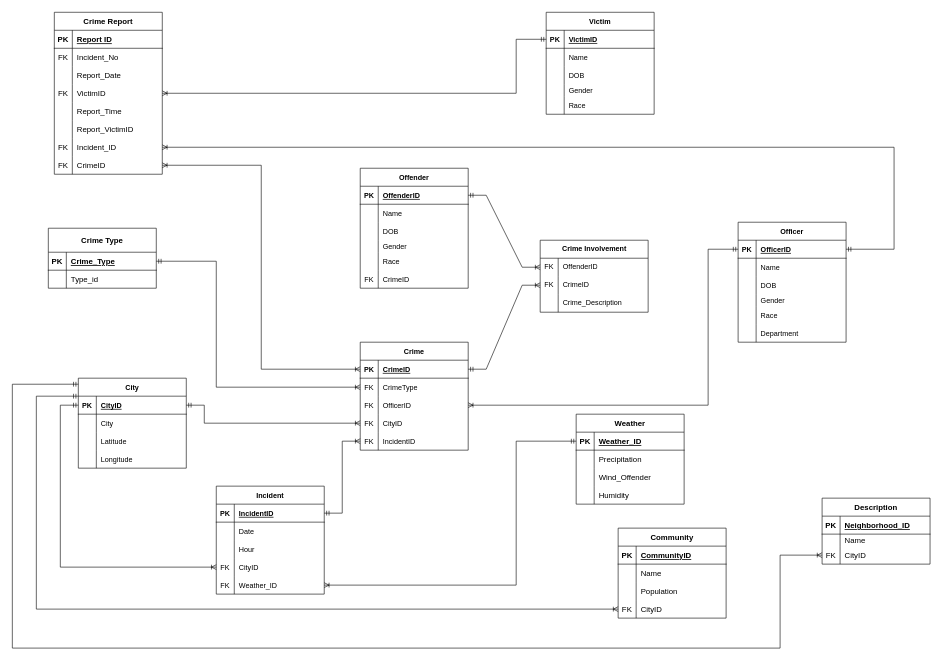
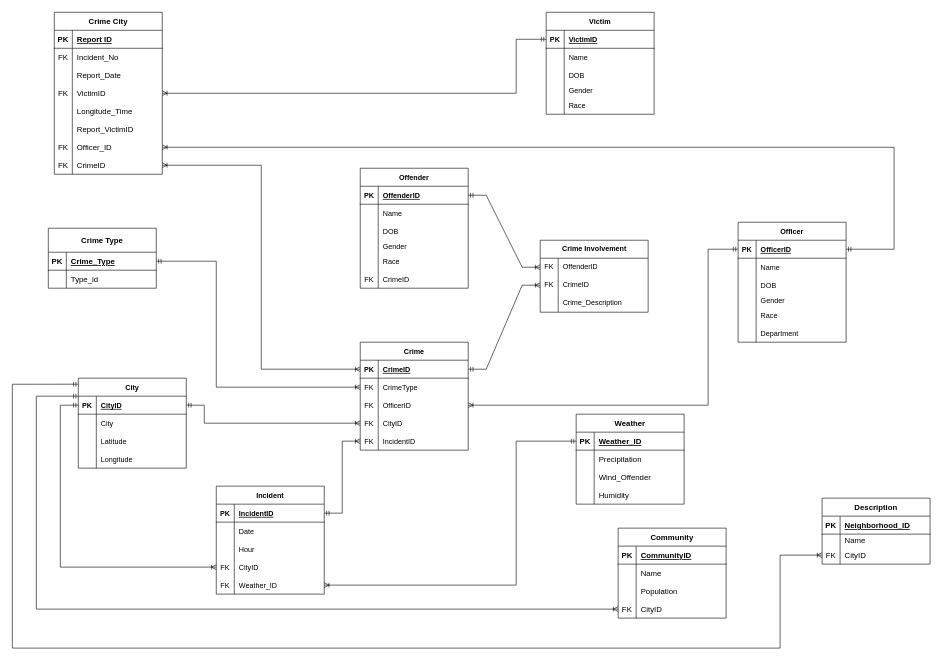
node "Crime Report": label "Crime Report" -> "Crime City"
node "Report_Time": label "Report_Time" -> "Longitude_Time"
node "Incident_ID": label "Incident_ID" -> "Officer_ID"
